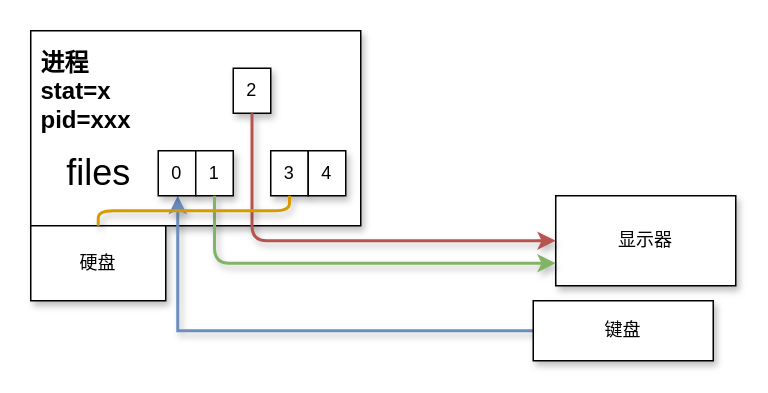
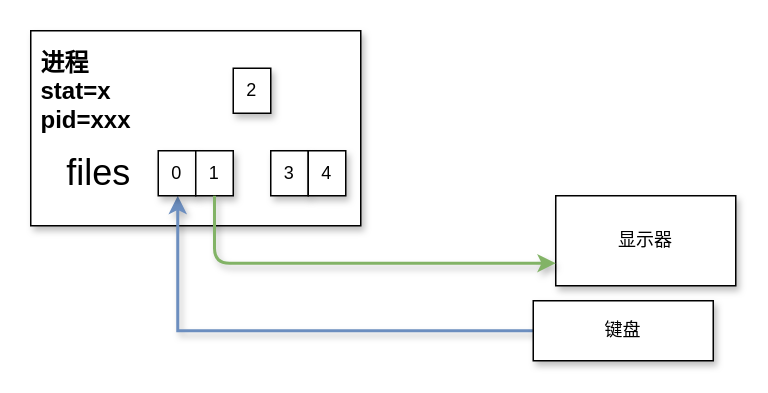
edge "3" -- "硬盘": removed
edge "2" -> "显示器": removed
node "硬盘": removed
